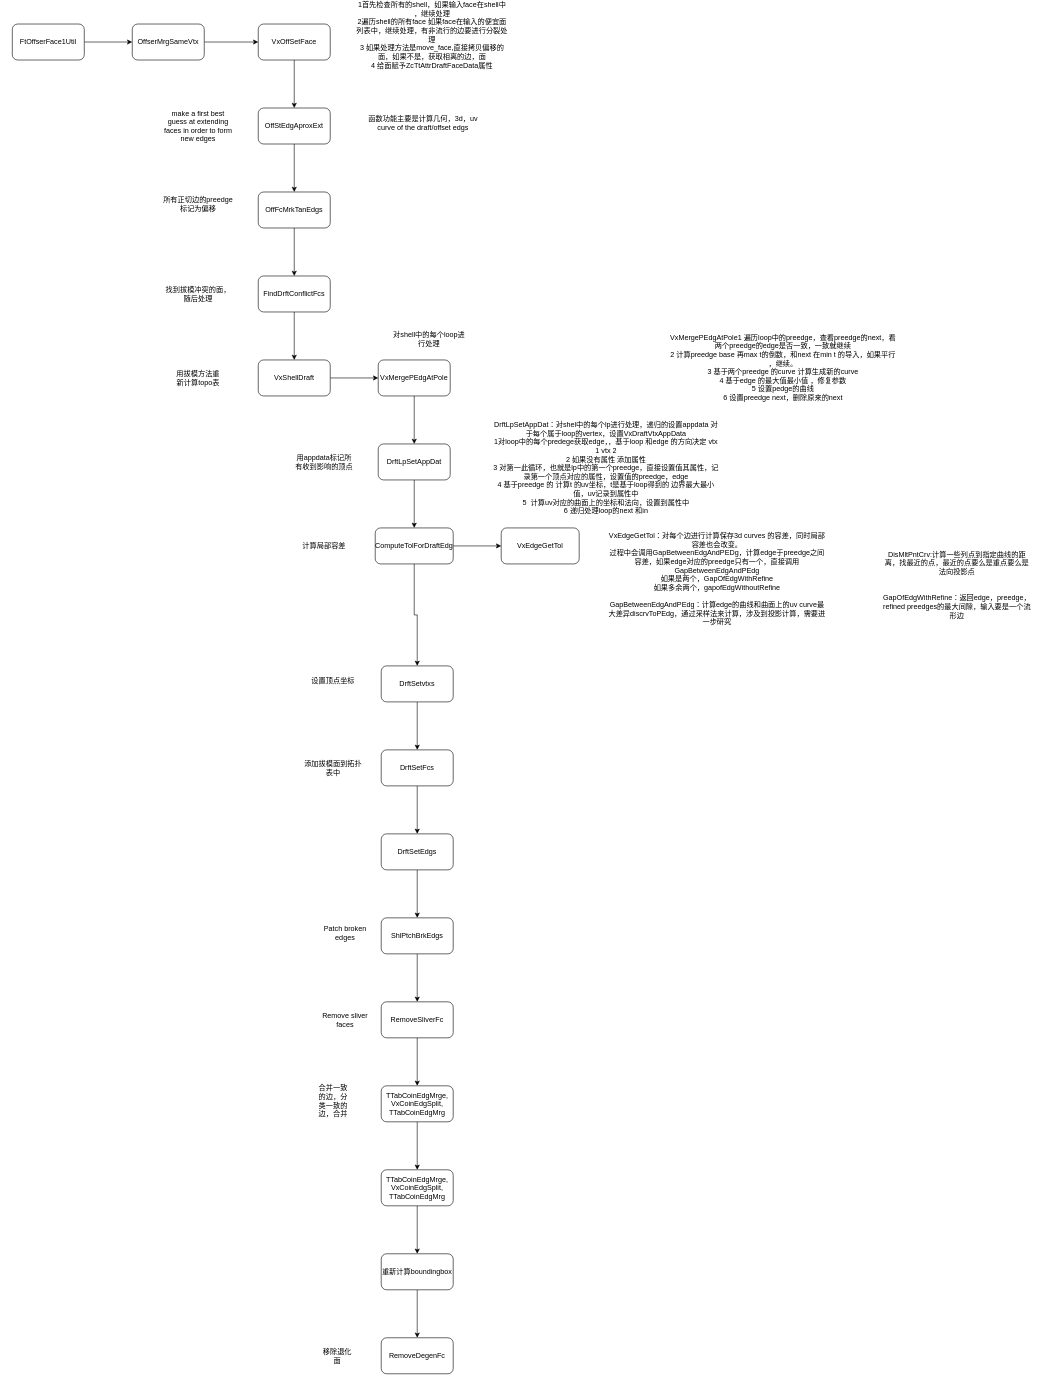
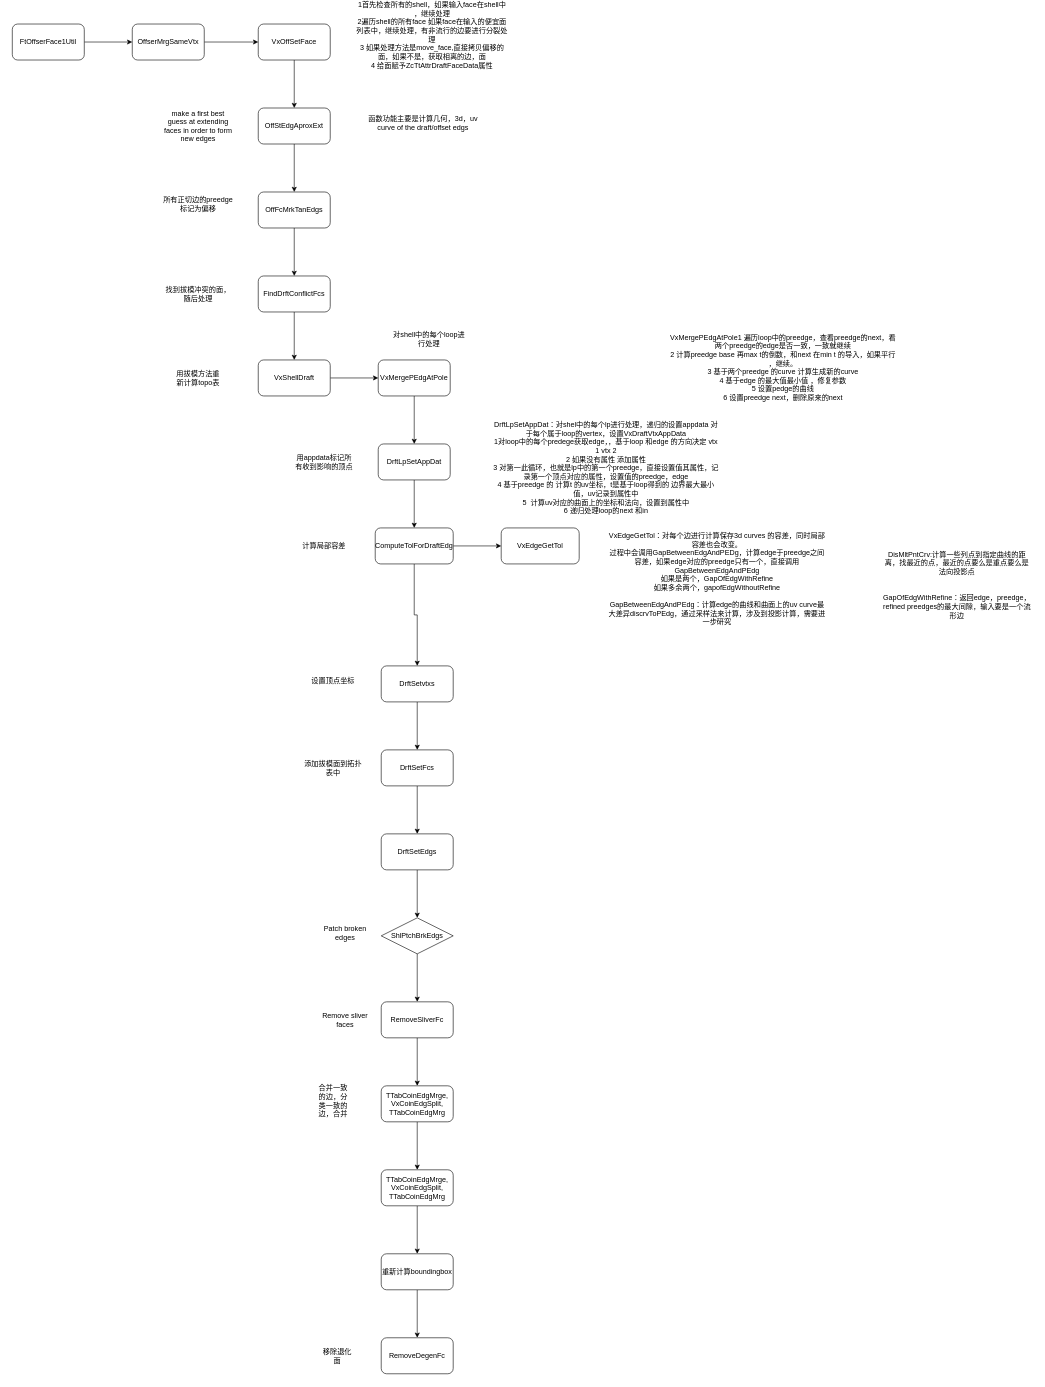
node "ShlPtchBrkEdgs": shape rounded rectangle -> diamond
